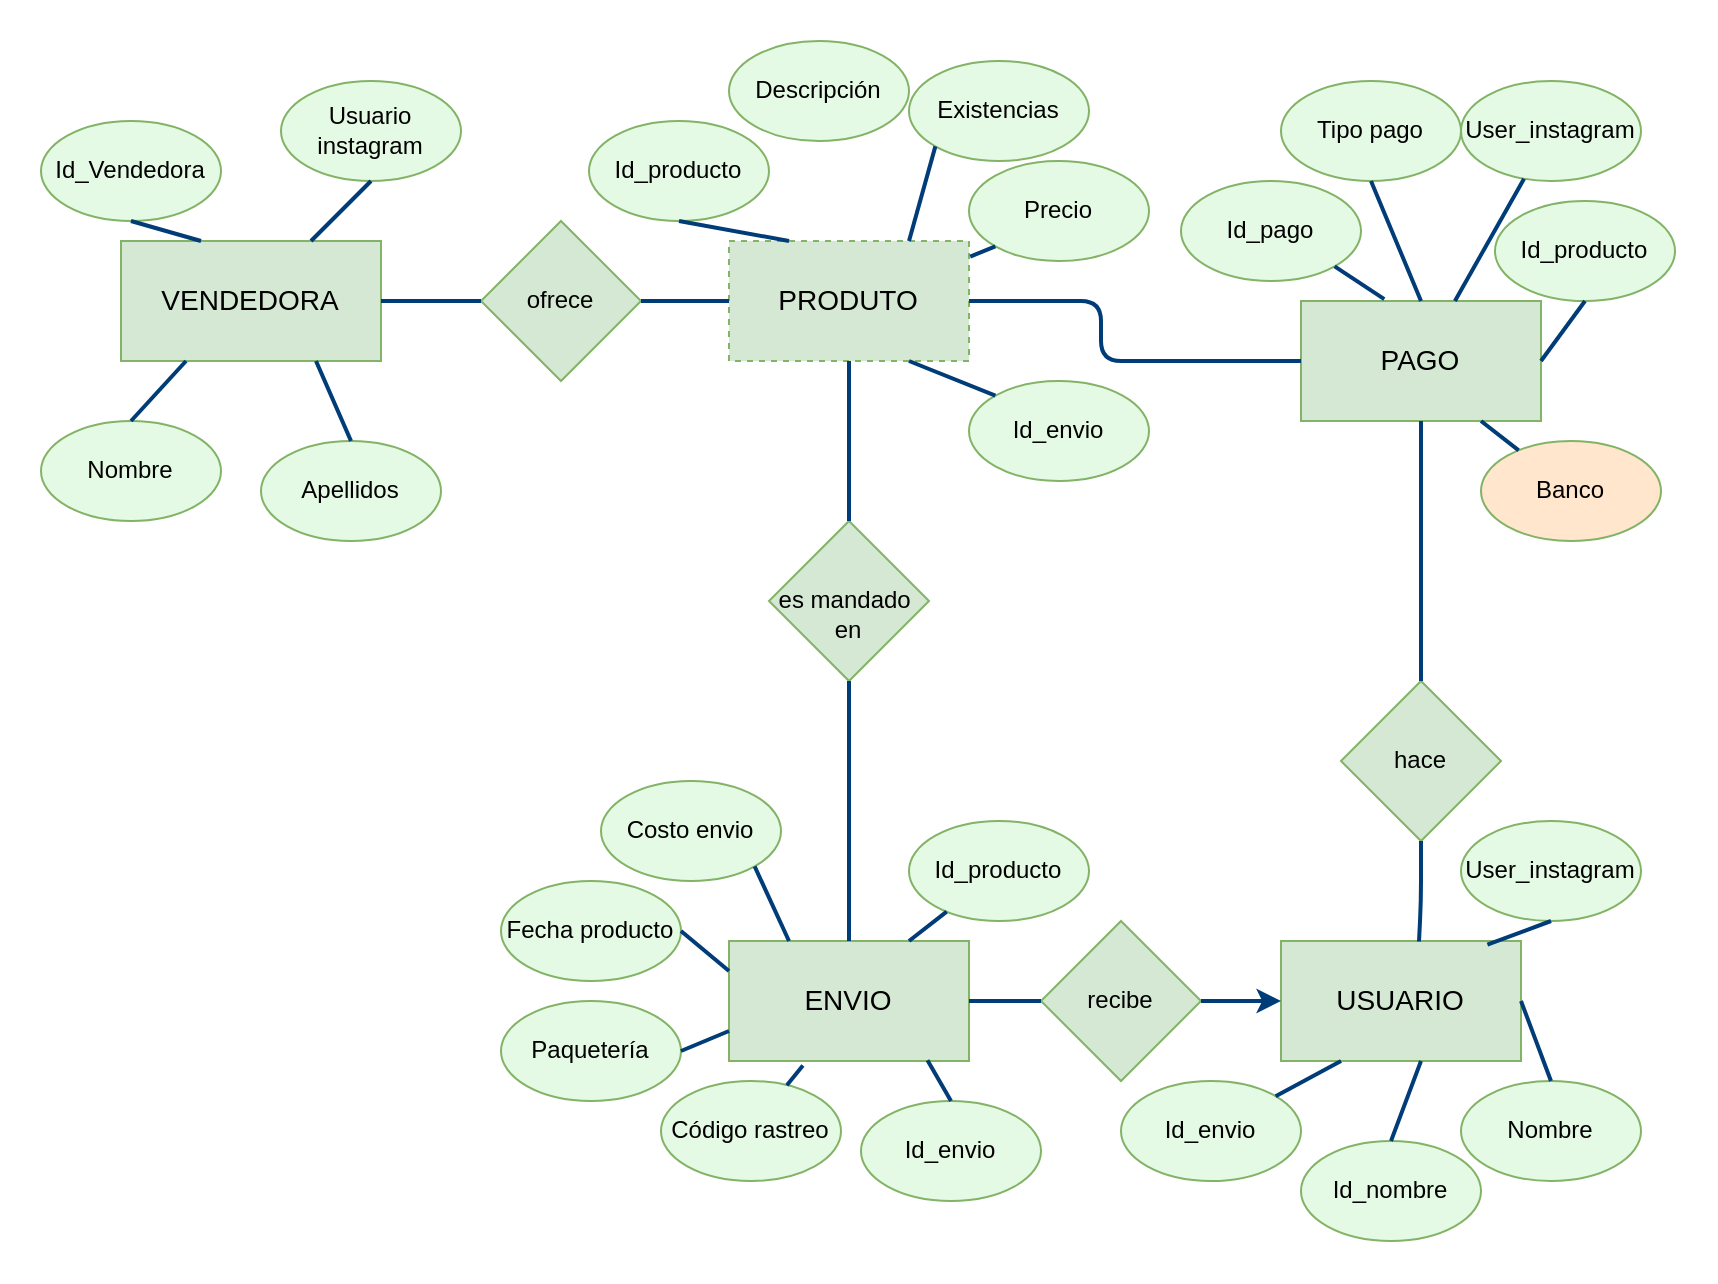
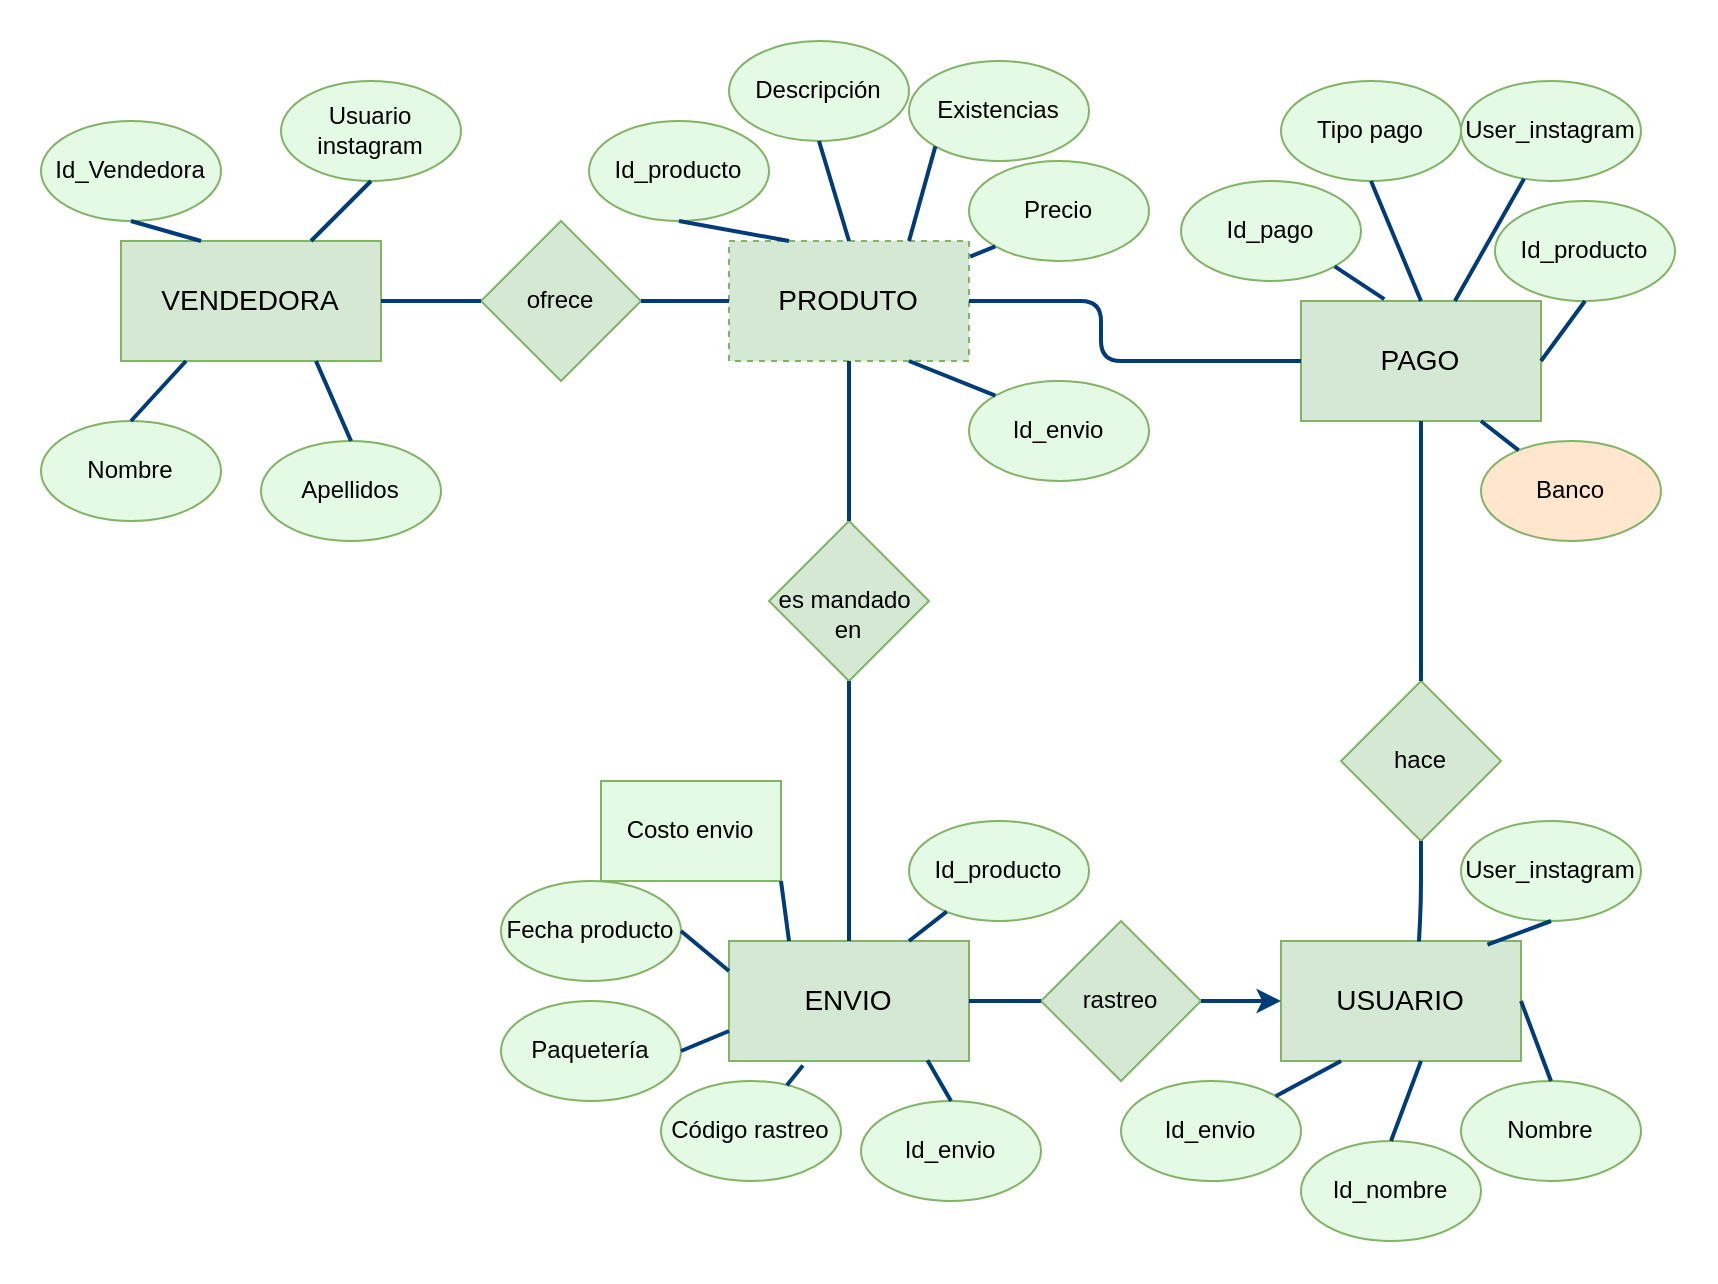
edge "Descripción" -- "PRODUTO": added
node "Costo envio": shape ellipse -> rectangle
node "recibe": label "recibe" -> "rastreo"
